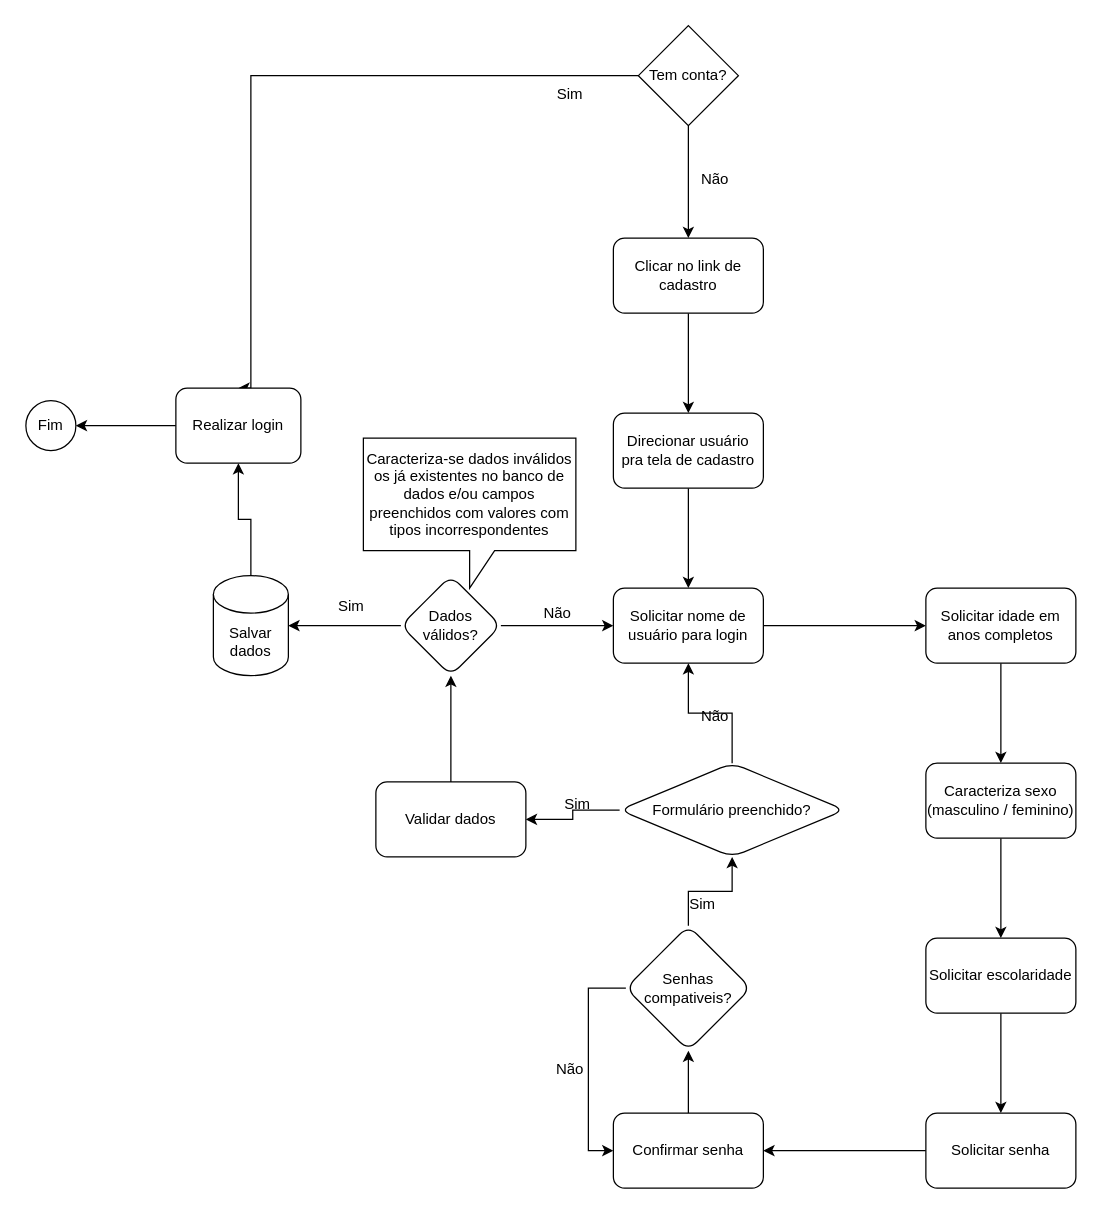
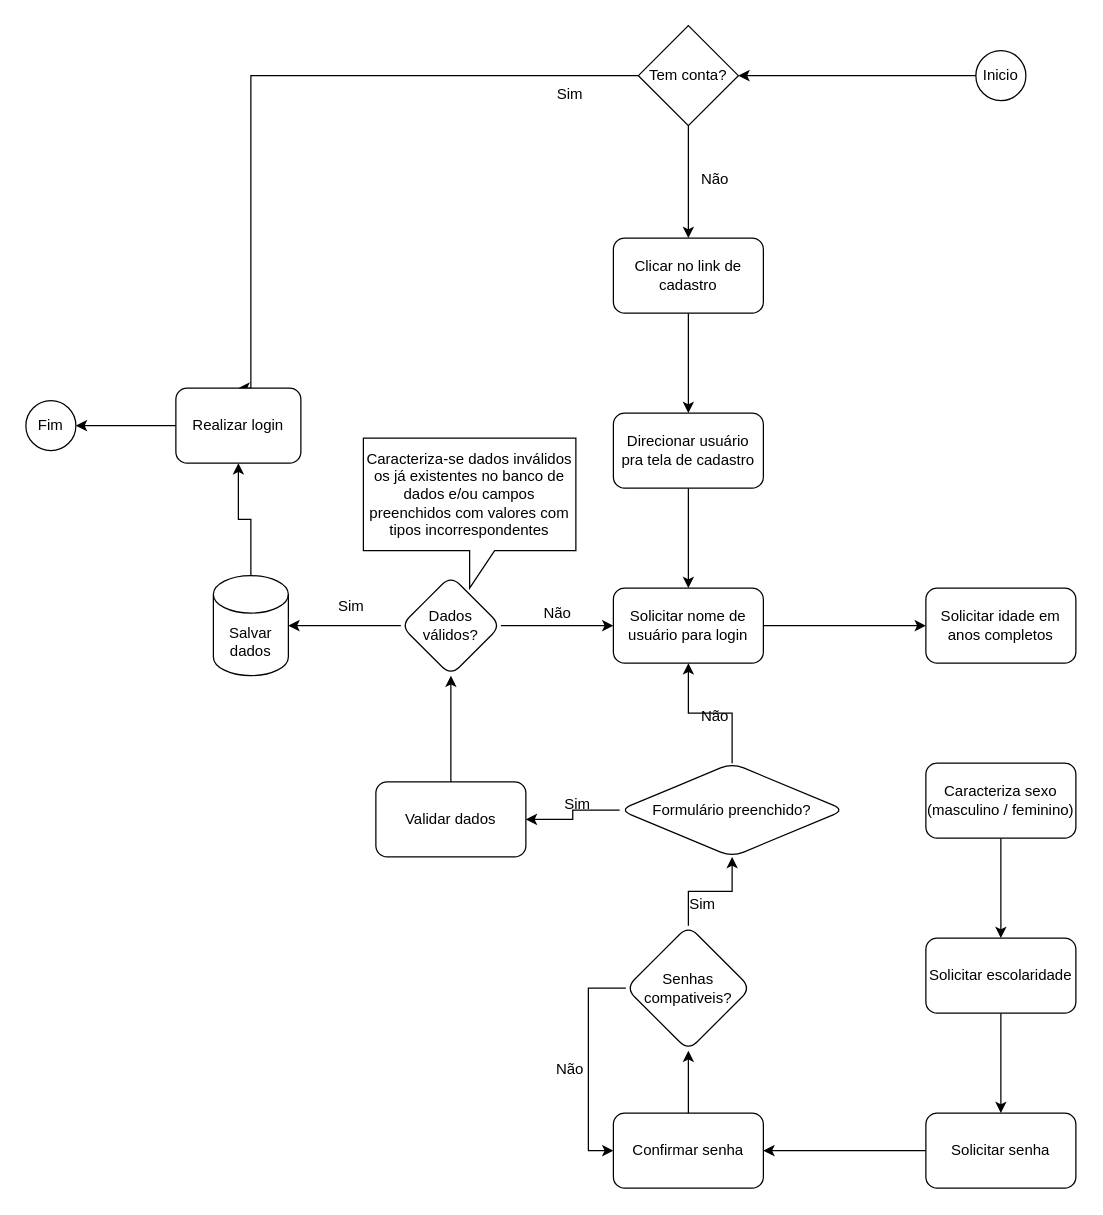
edge "Inicio" -> "Tem conta?": added
node "Inicio": added
edge "Solicitar idade em anos completos" -> "Caracteriza sexo (masculino / feminino)": removed
